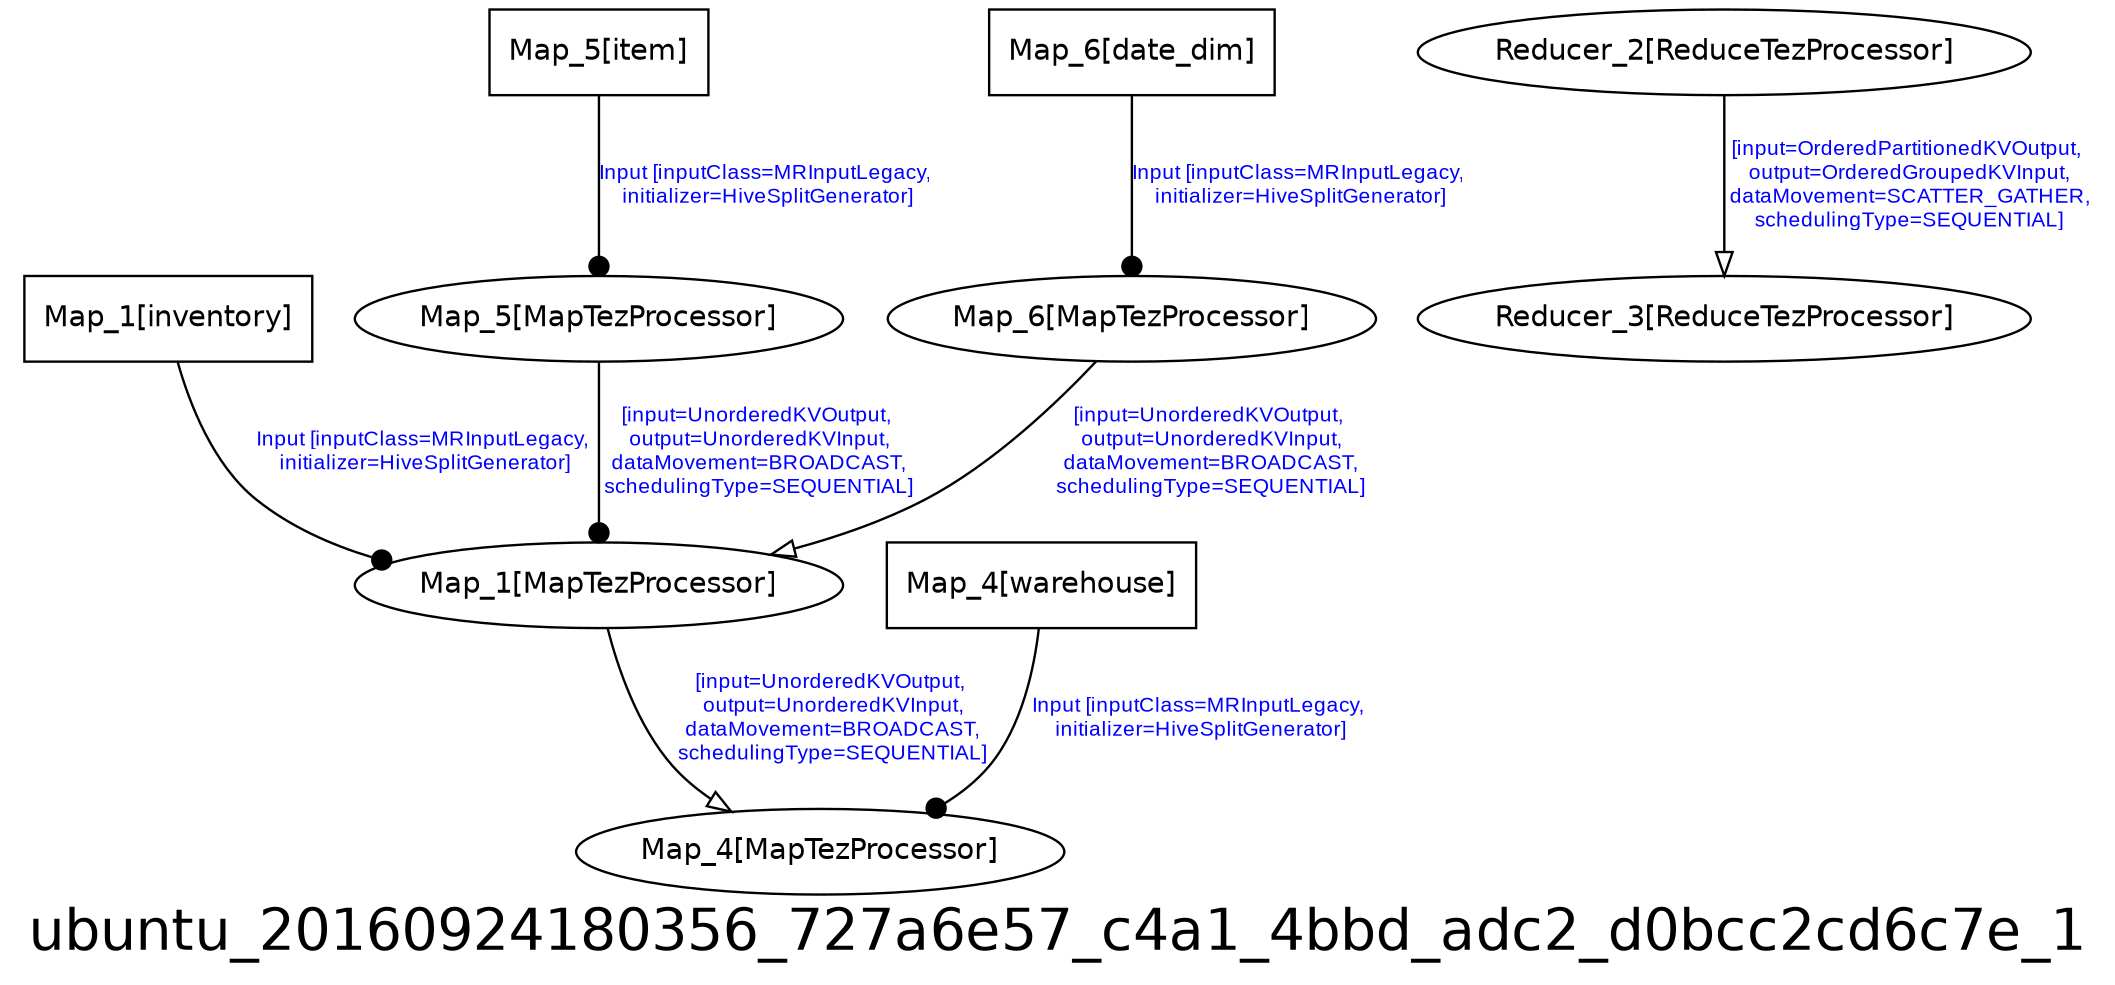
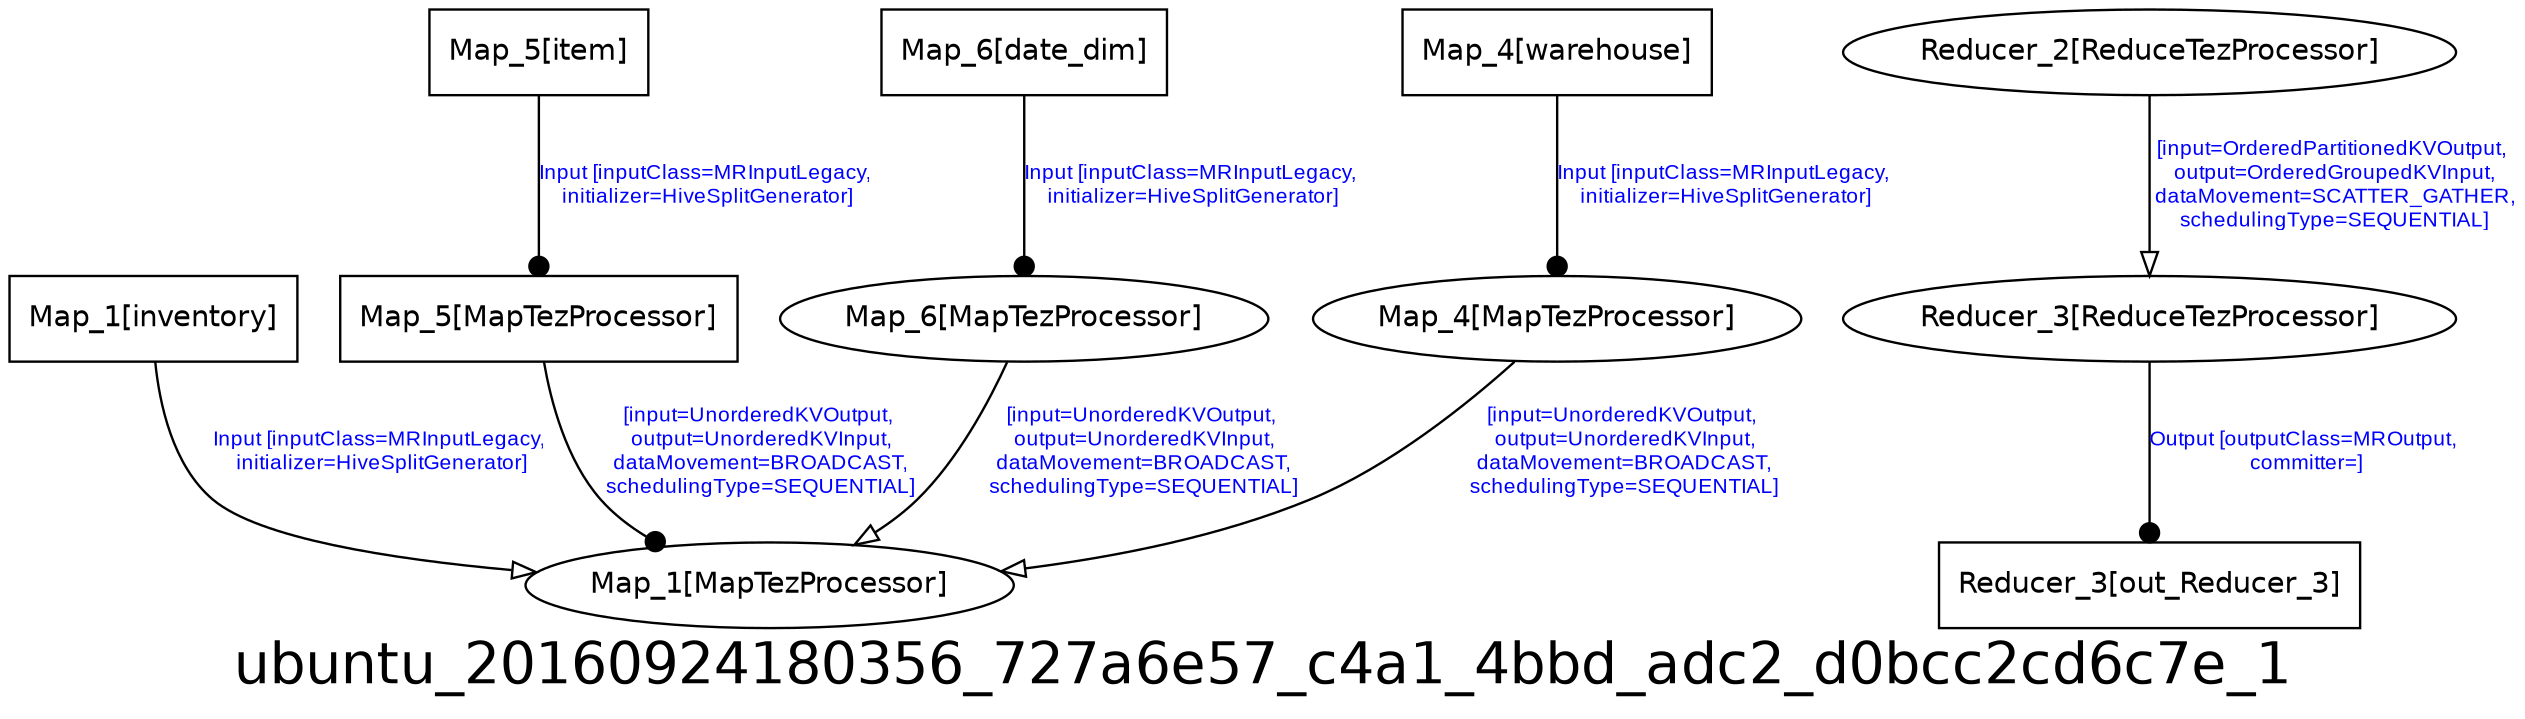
node "Map_5[MapTezProcessor]": shape ellipse -> box
edge "Map_1[inventory]" -> "Map_1[MapTezProcessor]": arrowhead dot -> onormal
node "Reducer_3[out_Reducer_3]": added
edge "Map_1[MapTezProcessor]" -> "Map_4[MapTezProcessor]": reversed
